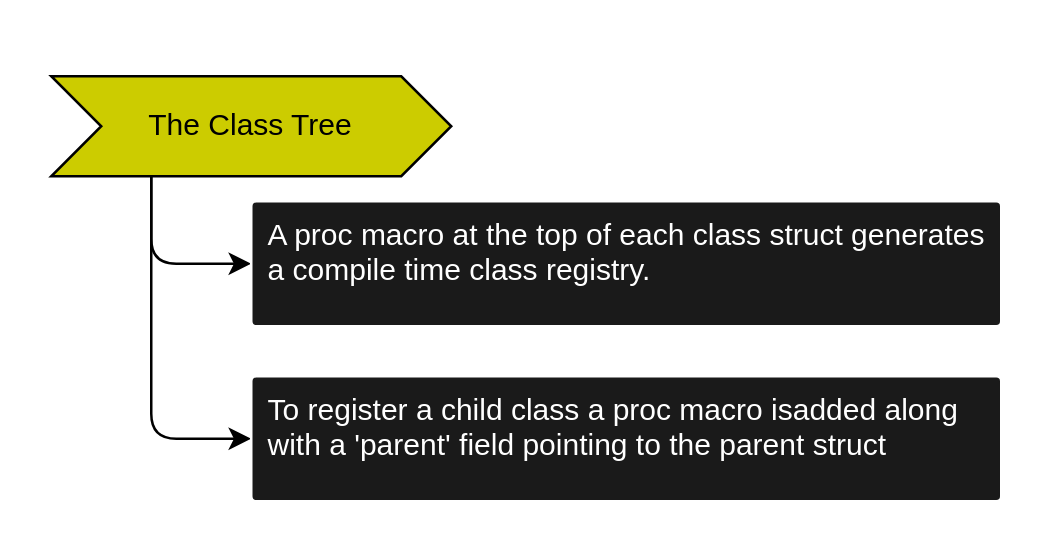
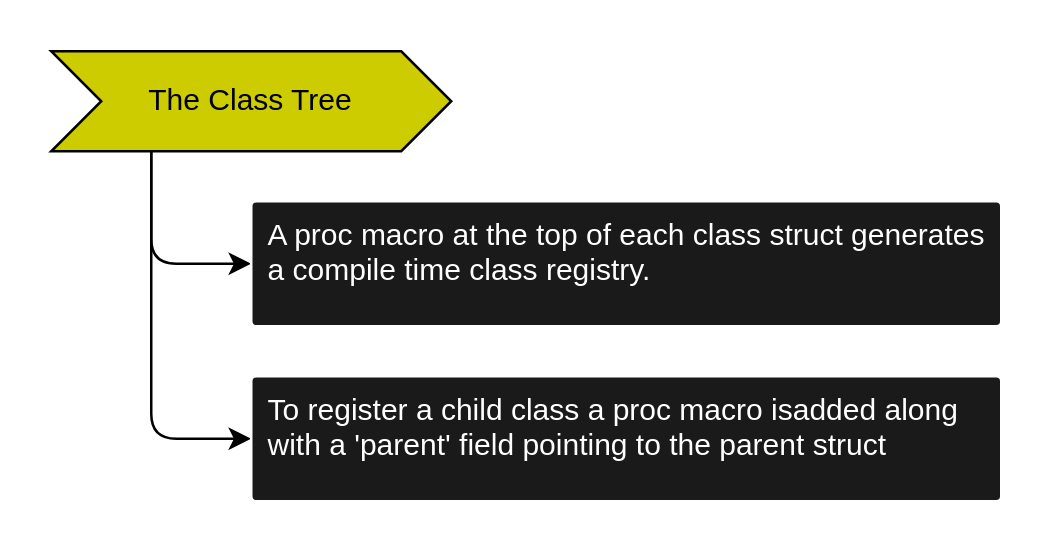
node "The Class Tree": moved (251, 126) -> (251, 101)
